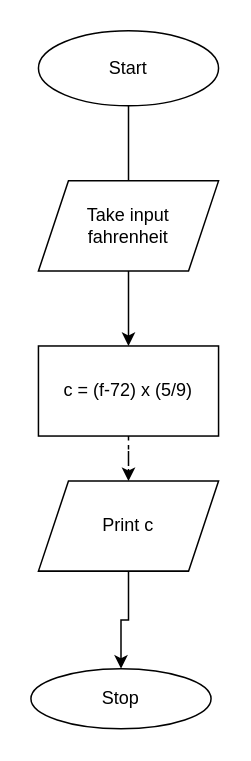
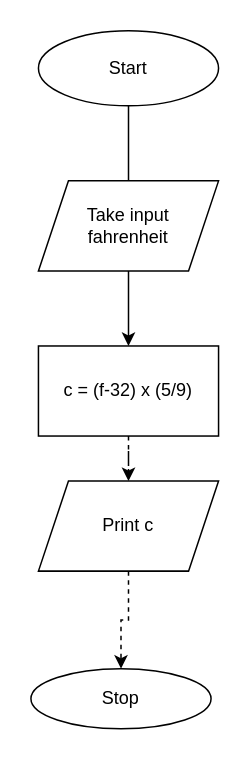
node "c = (f-72) x (5/9)": label "c = (f-72) x (5/9)" -> "c = (f-32) x (5/9)"
edge "Print c" -> "Stop": style solid -> dashed
